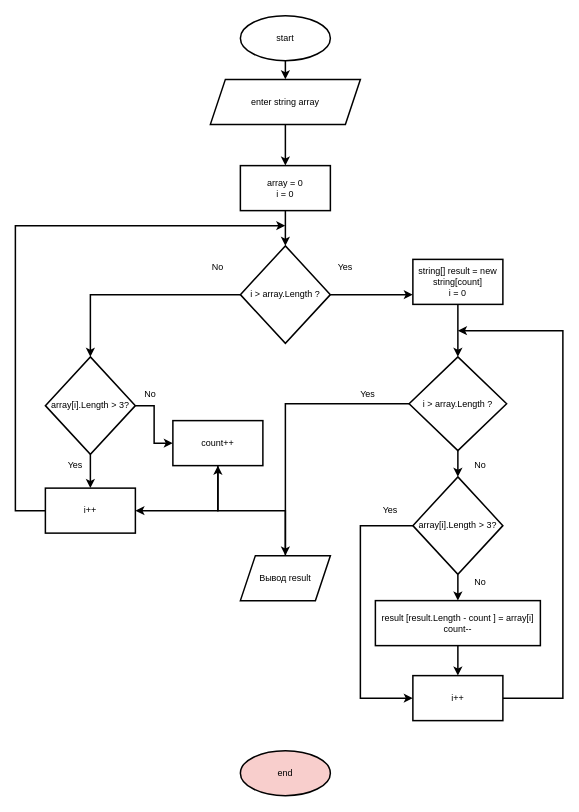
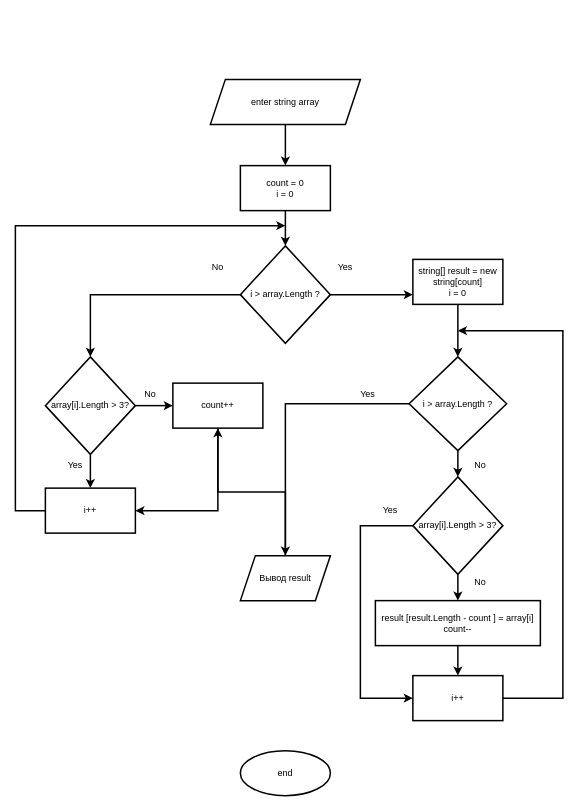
node "start": removed
edge "start" -> "enter string array": removed
node "array = 0 i = 0": label "array = 0 i = 0" -> "count = 0 i = 0"
node "count++": moved (218, 443) -> (218, 405)
node "end": fillcolor #f8cecc -> #ffffff
